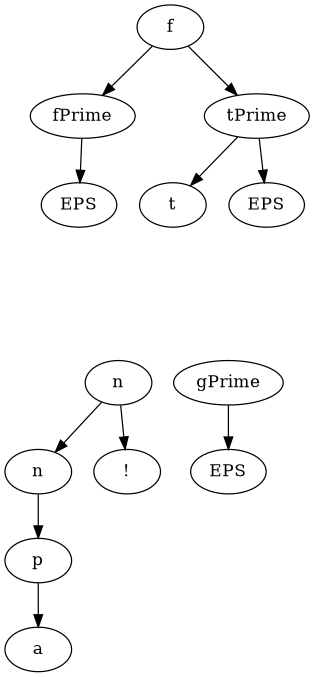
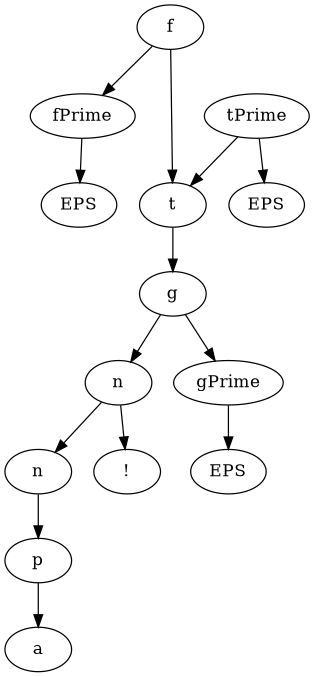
edge "f" -> "tPrime": now "f" -> "t"
node "g": added
